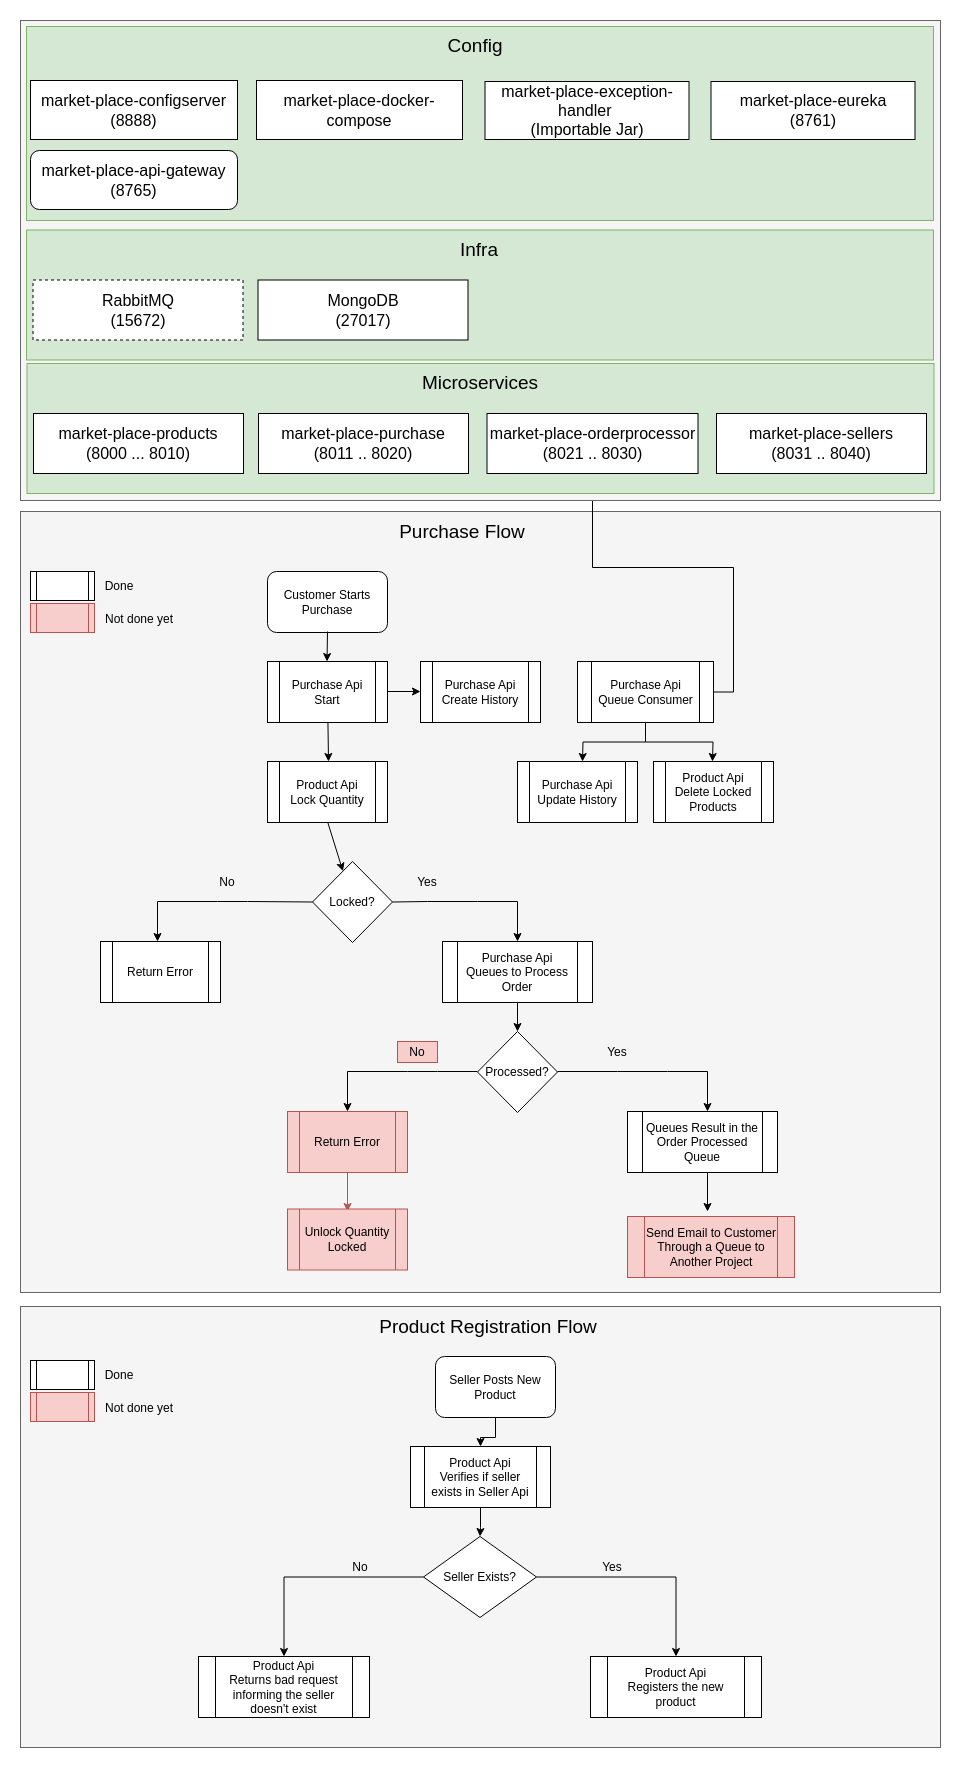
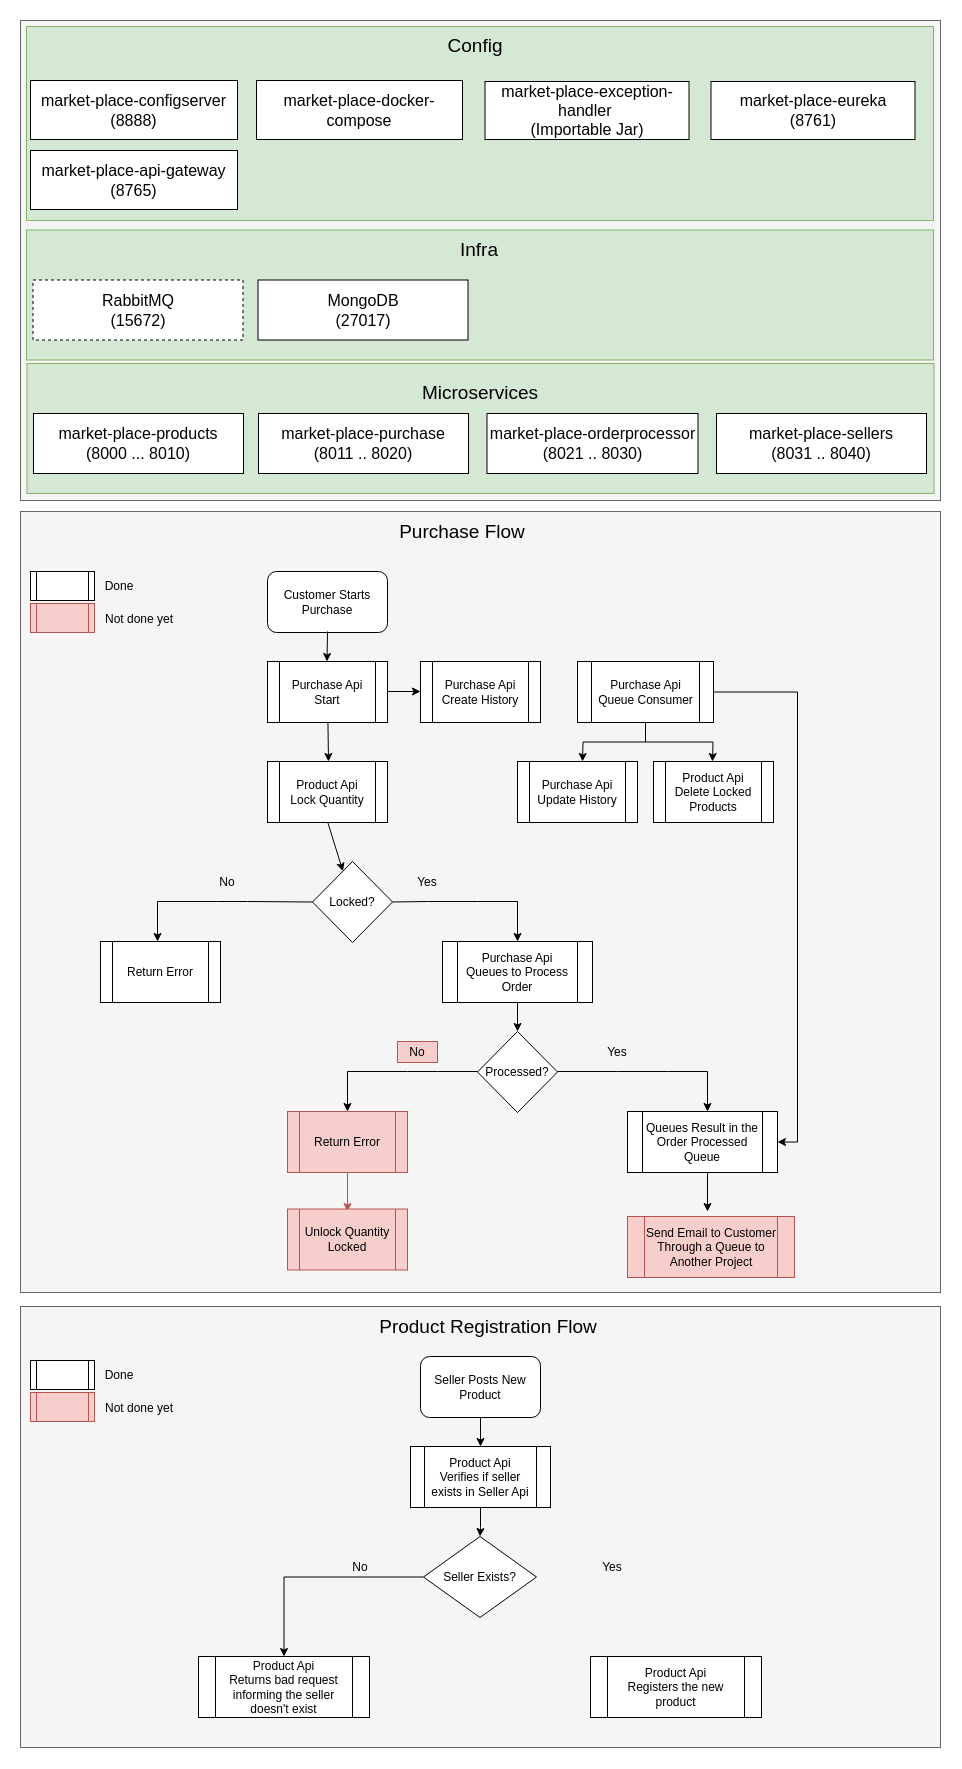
node "market-place-api-gateway (8765)": shape rounded rectangle -> rectangle
node "Microservices": moved (480, 384) -> (480, 394)
edge "Purchase Api Queue Consumer" -> "market-place-orderprocessor (8021 .. 8030)": now "Purchase Api Queue Consumer" -> "Queues Result in the Order Processed Queue"
node "Seller Posts New Product": moved (496, 1387) -> (481, 1387)
edge "Seller Exists?" -> "Product Api Registers the new product": removed
